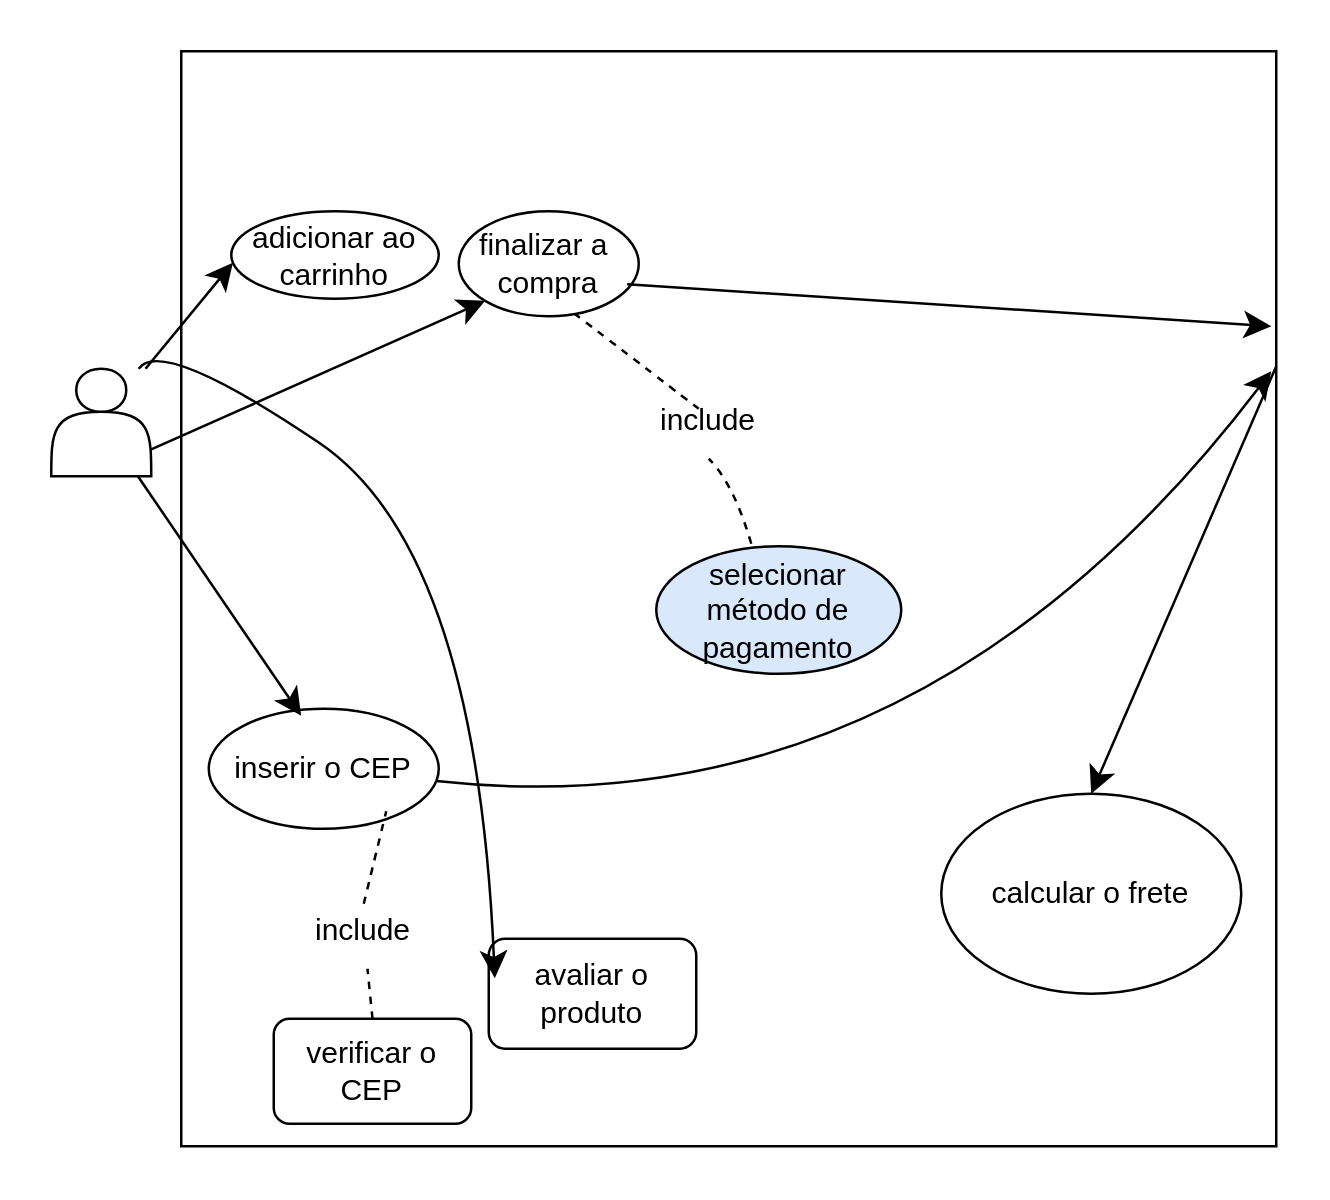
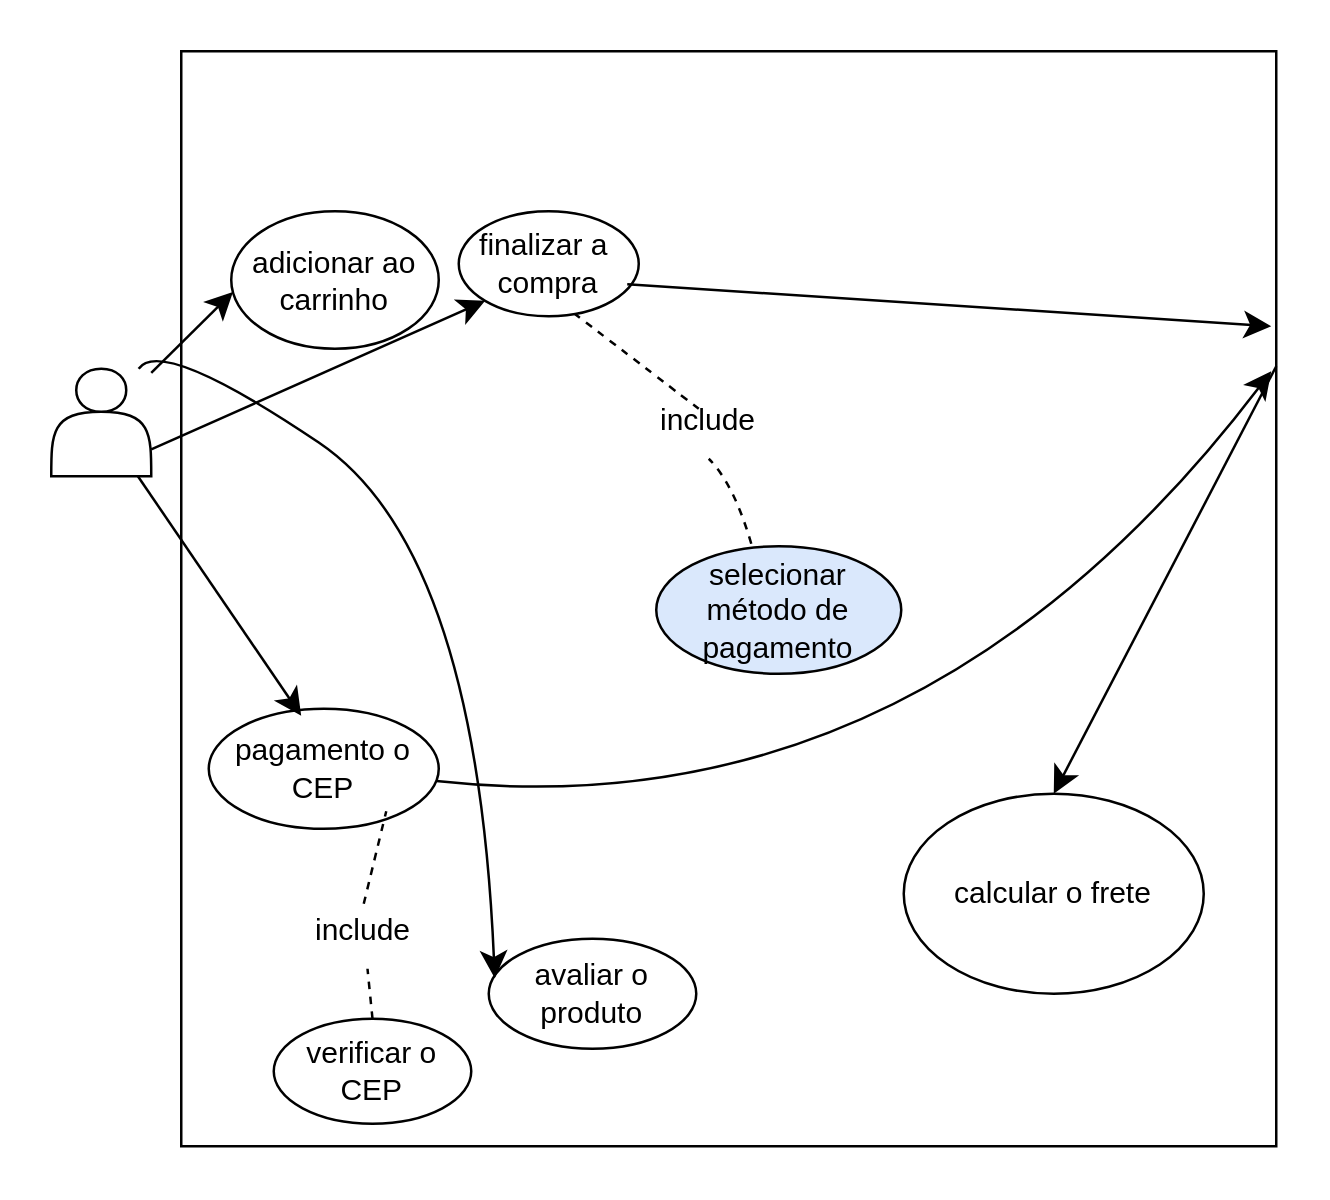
node "adicionar ao carrinho": size 208x88 -> 208x138
node "inserir o CEP": label "inserir o CEP" -> "pagamento o CEP"
node "calcular o frete": moved (1091, 894) -> (1054, 894)
node "avaliar o produto": shape rounded rectangle -> ellipse
node "verificar o CEP": shape rounded rectangle -> ellipse
